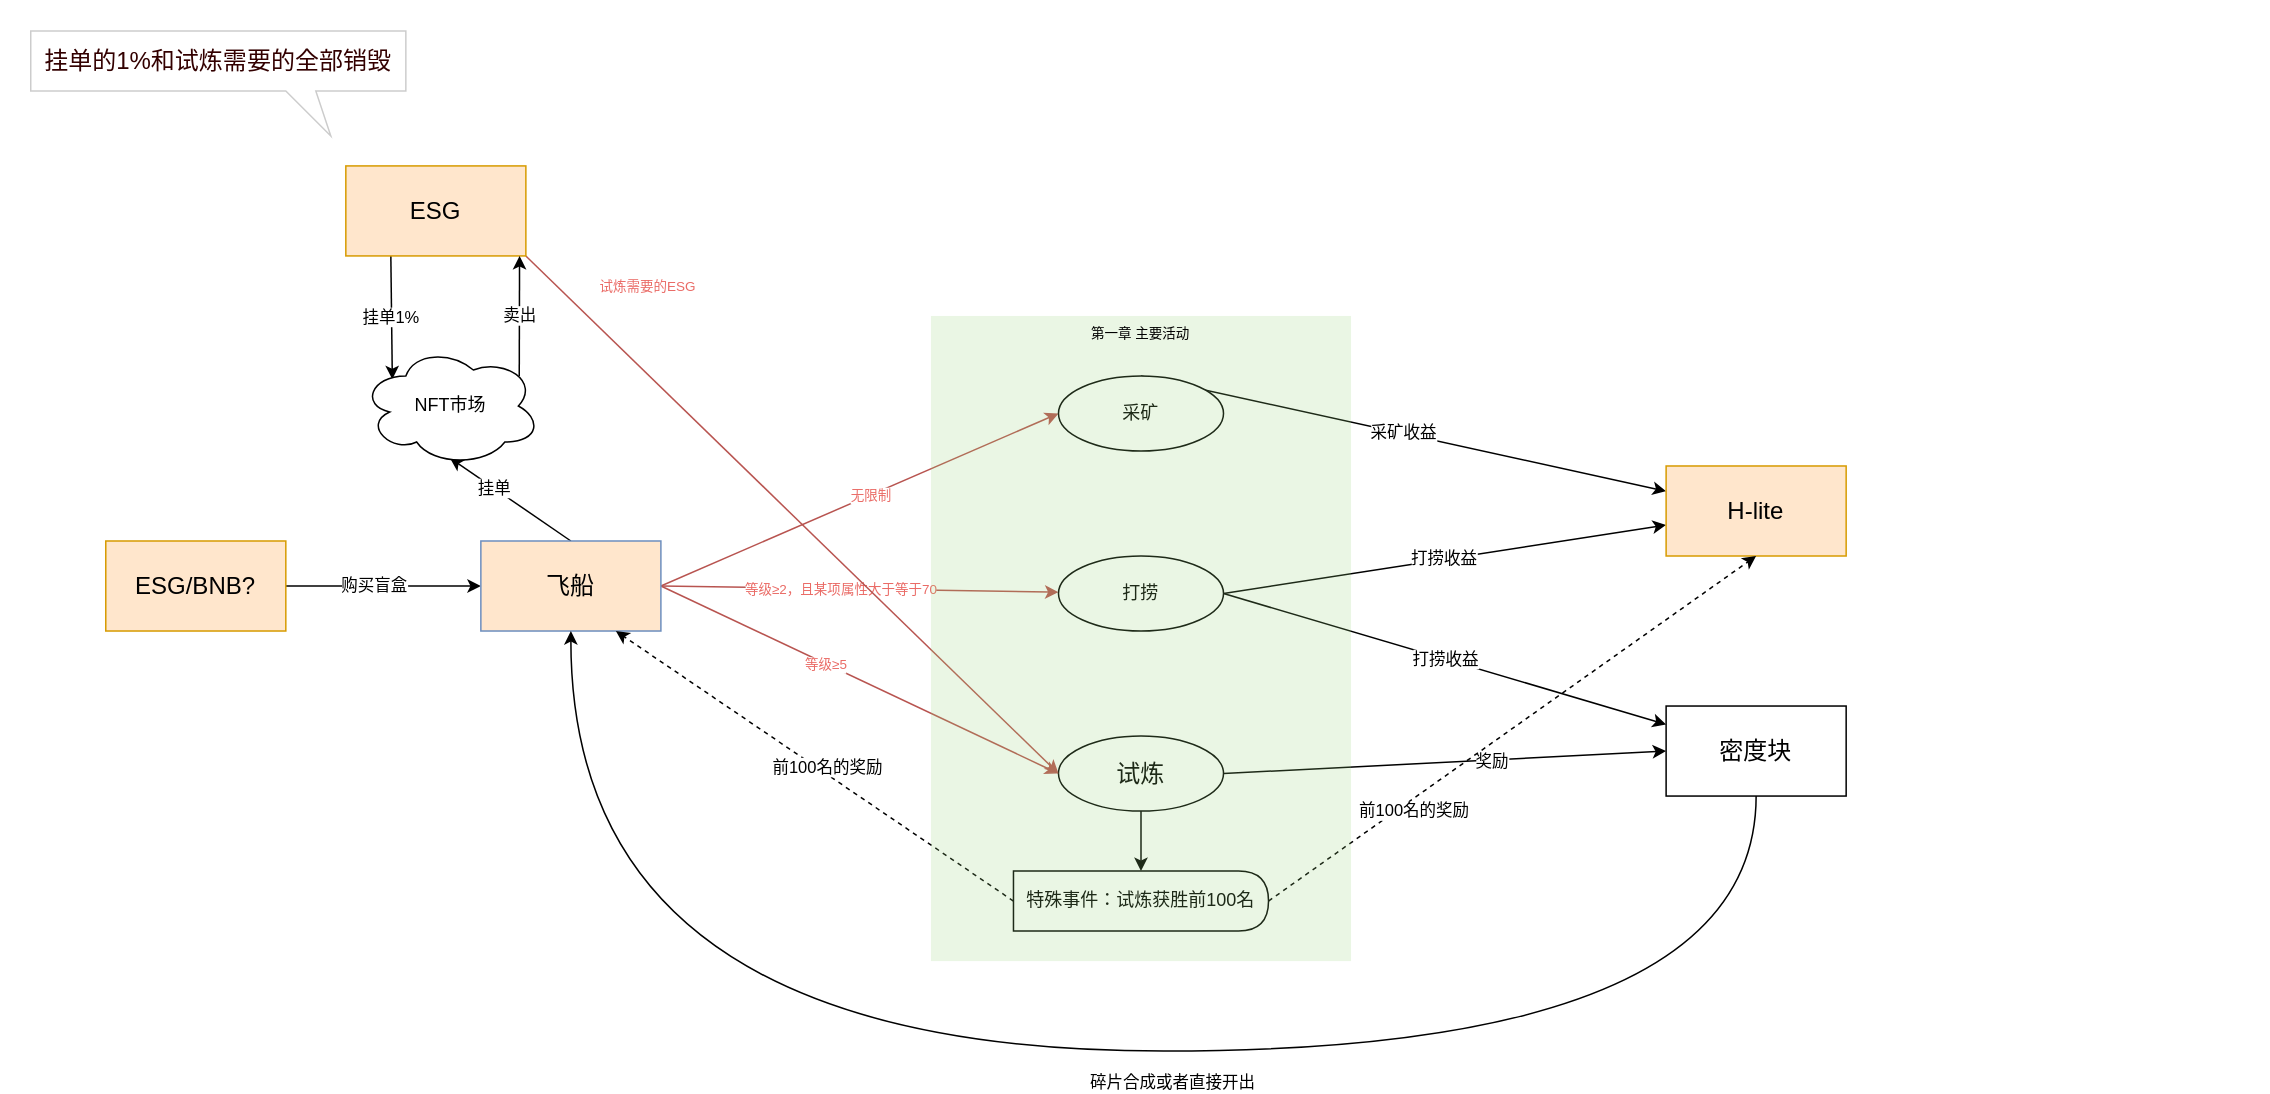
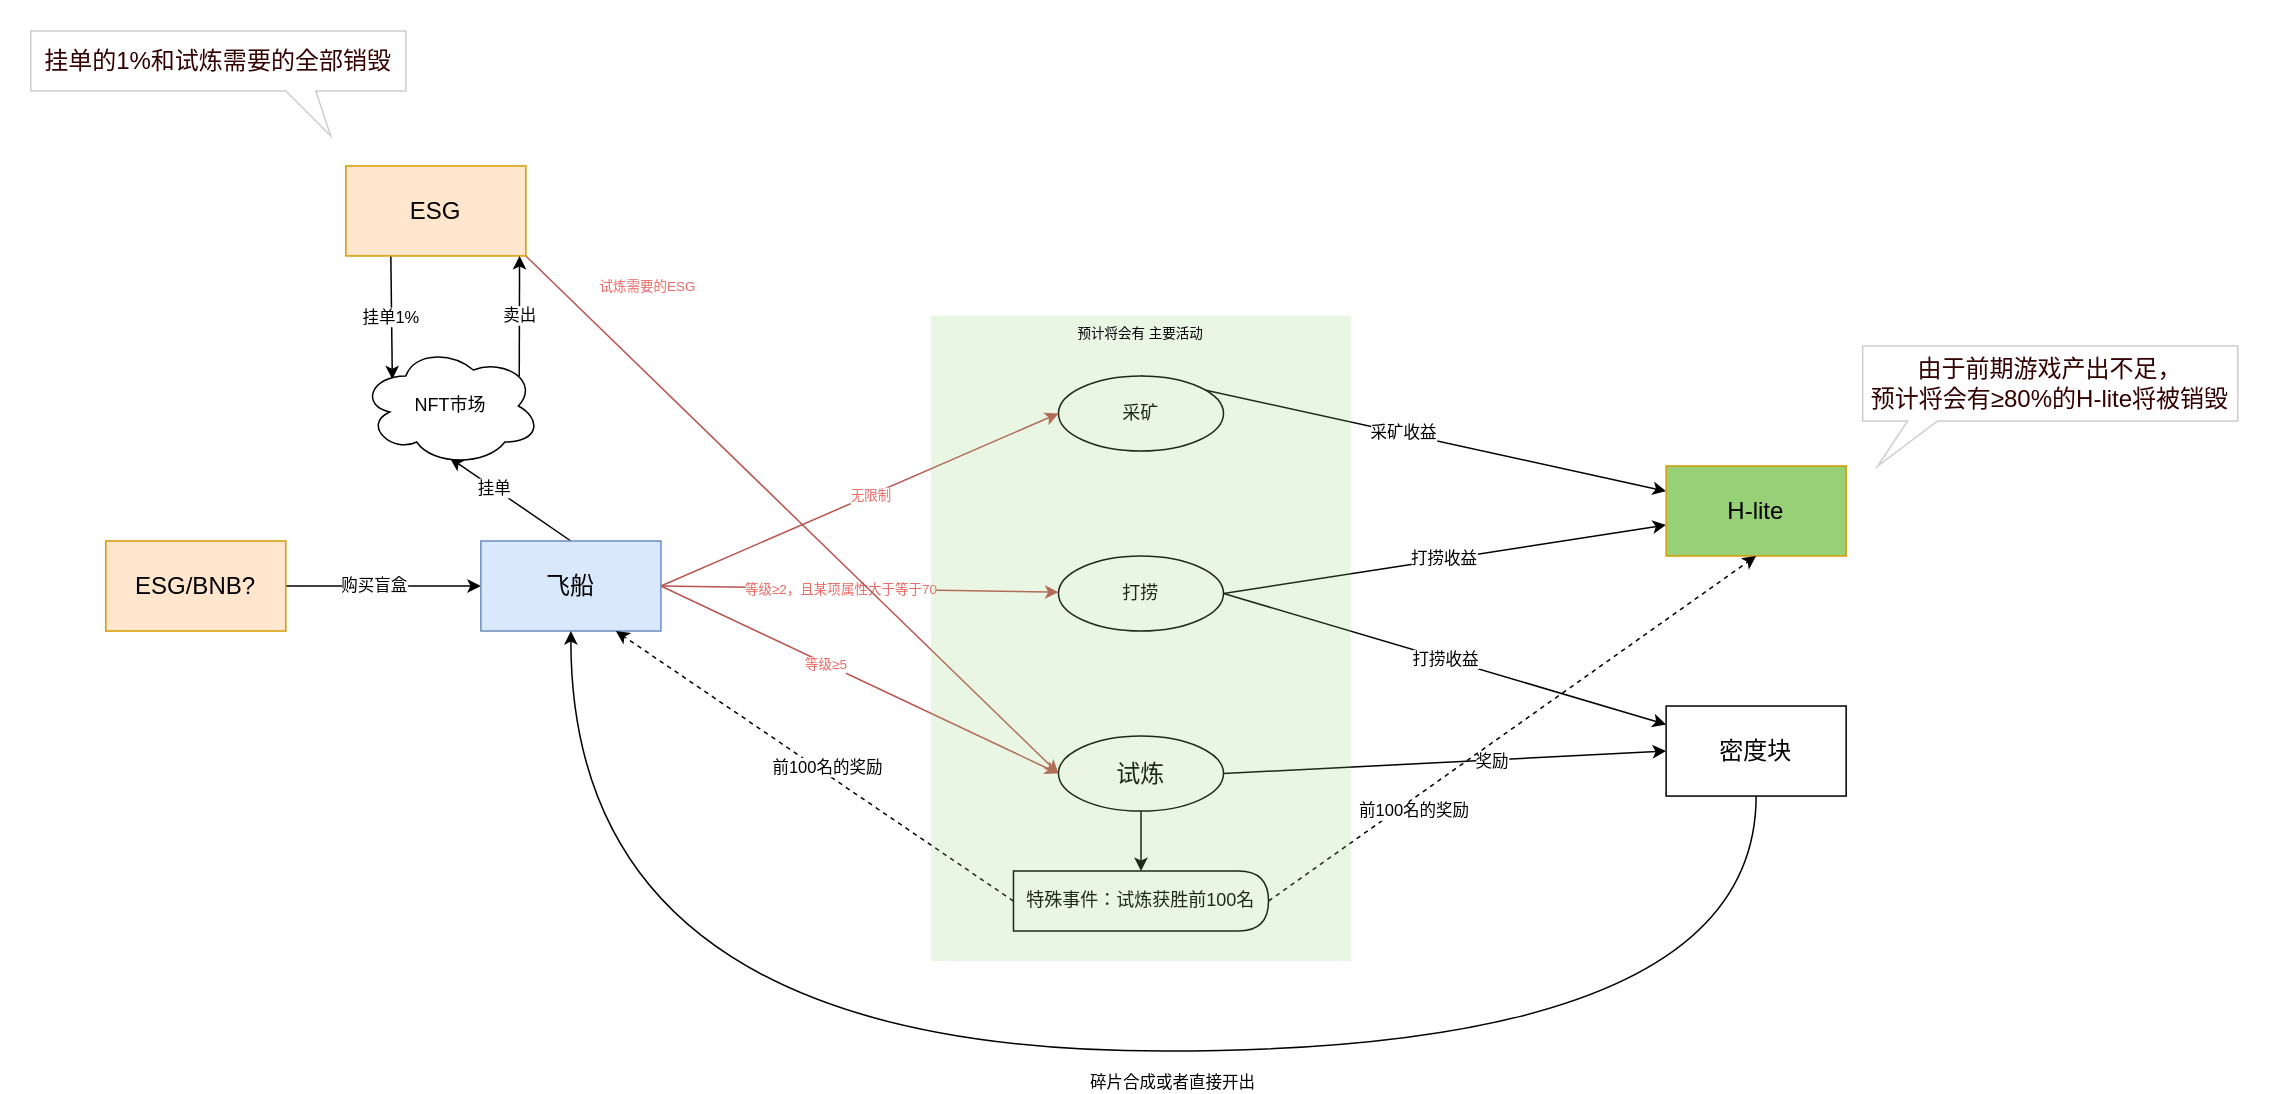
node "第一章 主要活动": label "第一章 主要活动" -> "预计将会有 主要活动"
node "由于前期游戏产出不足， 预计将会有≥80%的H-lite将被销毁": added
node "H-lite": fillcolor #ffe6cc -> #97d077
node "飞船": fillcolor #ffe6cc -> #dae8fc
